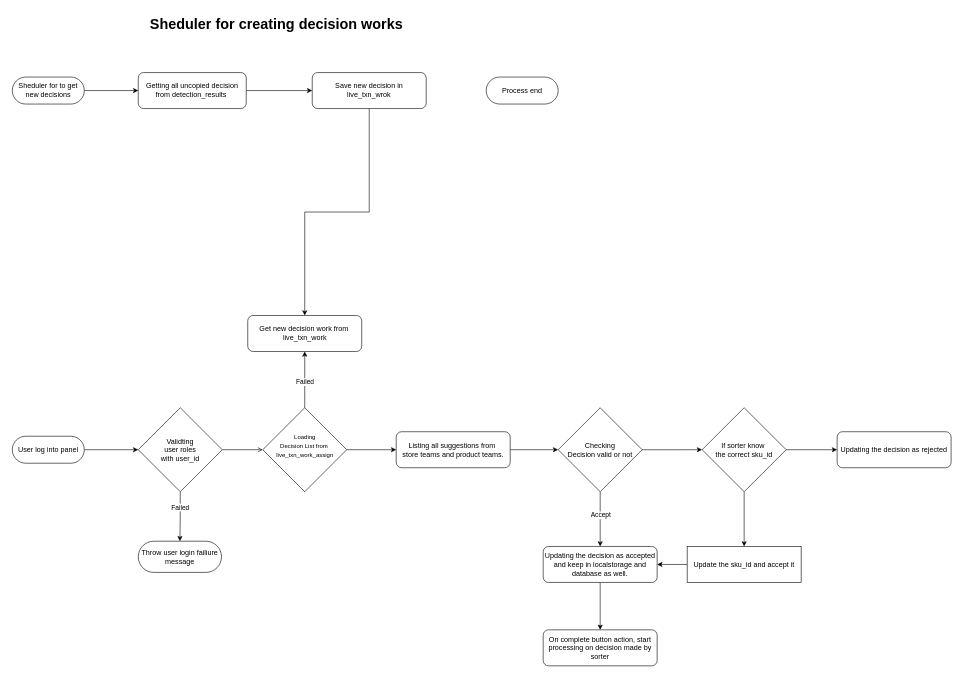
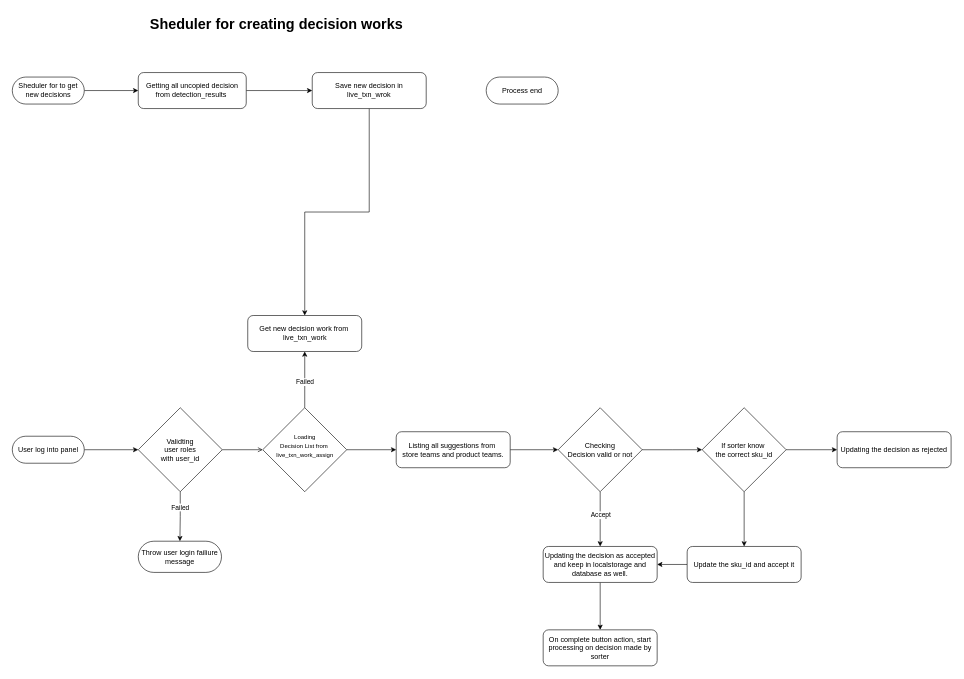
node "Update the sku_id and accept it": shape rectangle -> rounded rectangle
